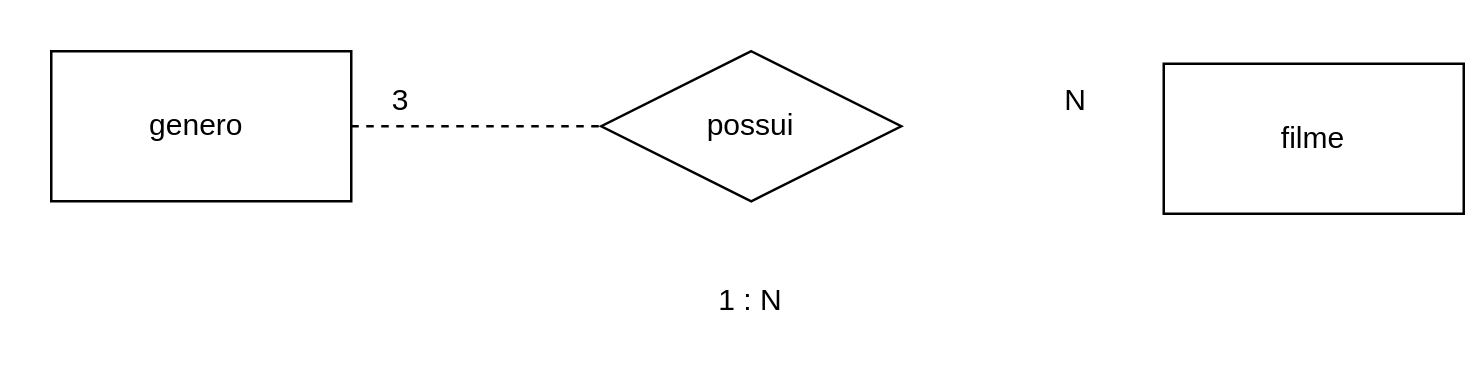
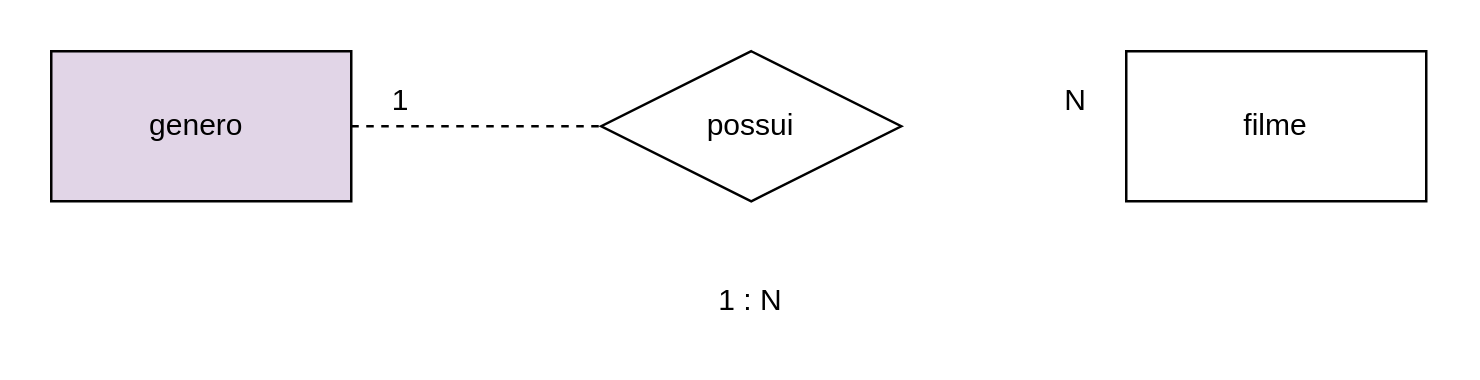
node "3": label "3" -> "1"
node "genero": fillcolor #ffffff -> #e1d5e7
node "filme": moved (1314, 139) -> (1276, 126)
